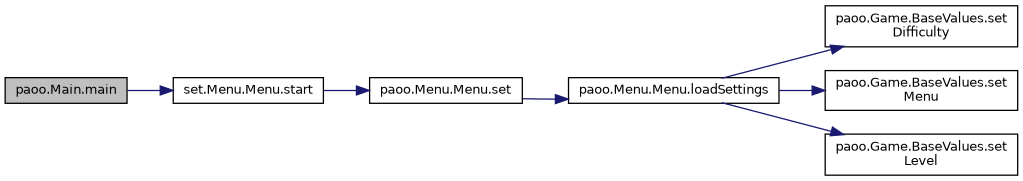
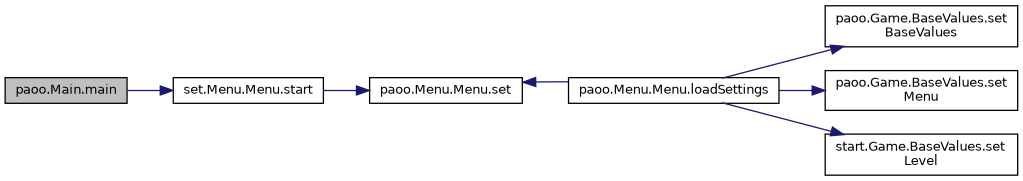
node "paoo.Game.BaseValues.set Difficulty": label "paoo.Game.BaseValues.set Difficulty" -> "paoo.Game.BaseValues.set BaseValues"
edge "paoo.Menu.Menu.set" -> "paoo.Menu.Menu.loadSettings": reversed
node "paoo.Game.BaseValues.set Level": label "paoo.Game.BaseValues.set Level" -> "start.Game.BaseValues.set Level"
